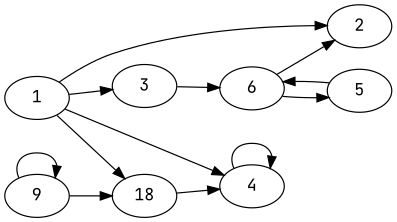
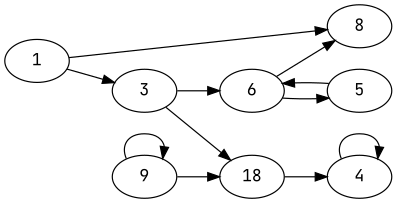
node "2": label "2" -> "8"
edge "1" -> "4": removed
edge "1" -> "18": now "3" -> "18"
